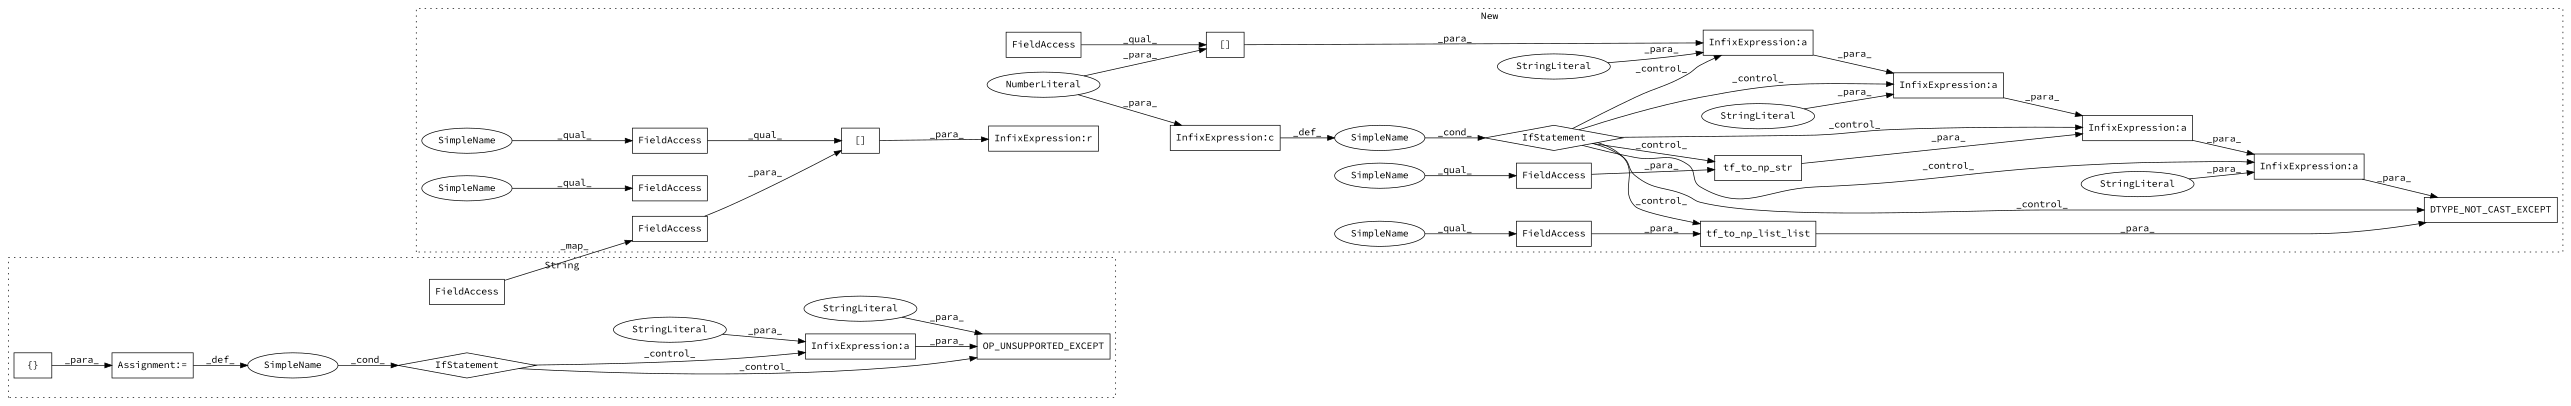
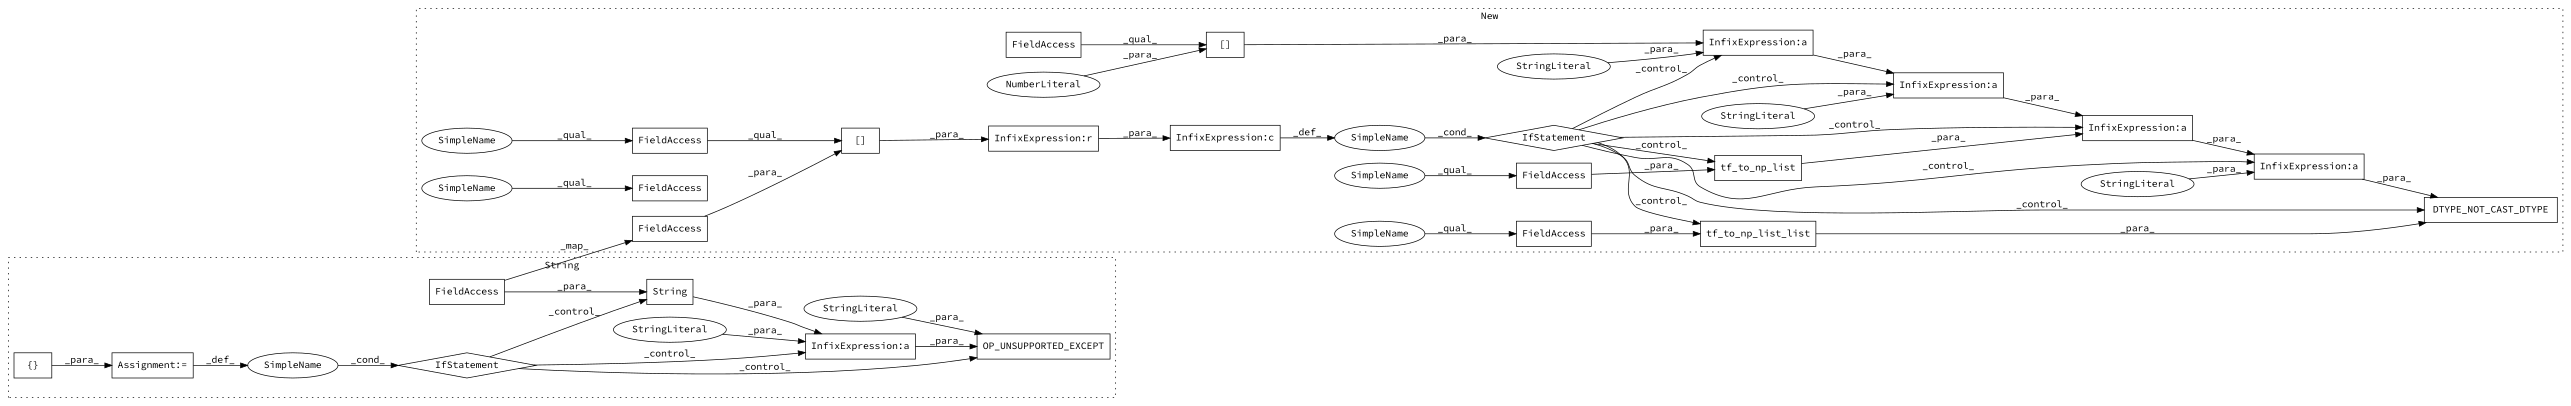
edge "NumberLiteral" -> "InfixExpression:c": now "InfixExpression:r" -> "InfixExpression:c"
node "tf_to_np_str": label "tf_to_np_str" -> "tf_to_np_list"
node "DTYPE_NOT_CAST_EXCEPT": label "DTYPE_NOT_CAST_EXCEPT" -> "DTYPE_NOT_CAST_DTYPE"
node "String": added
